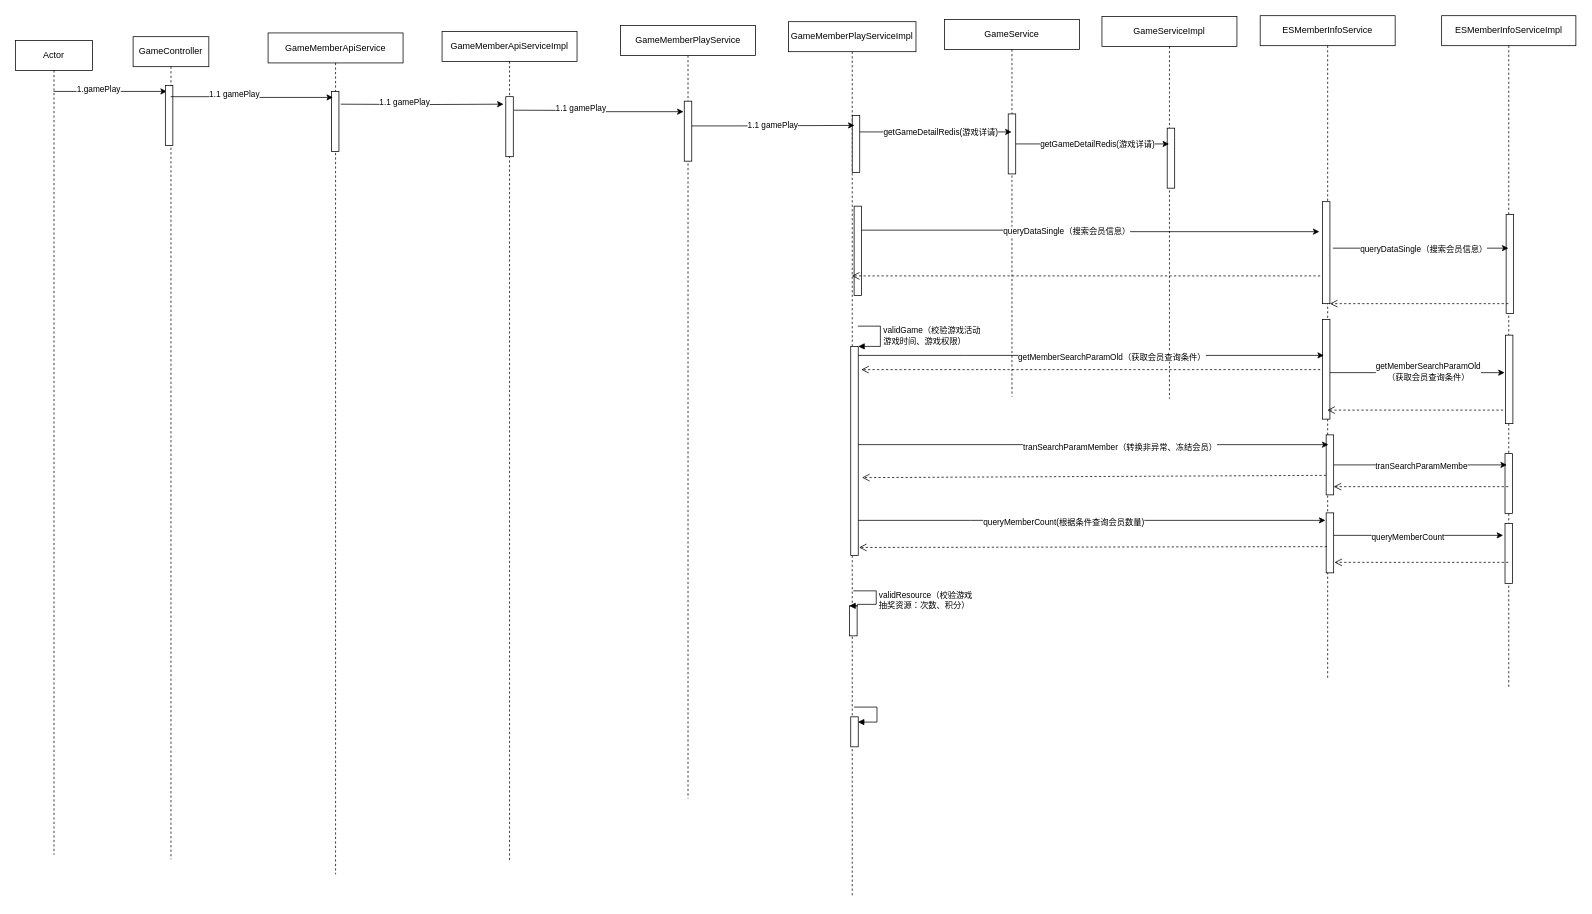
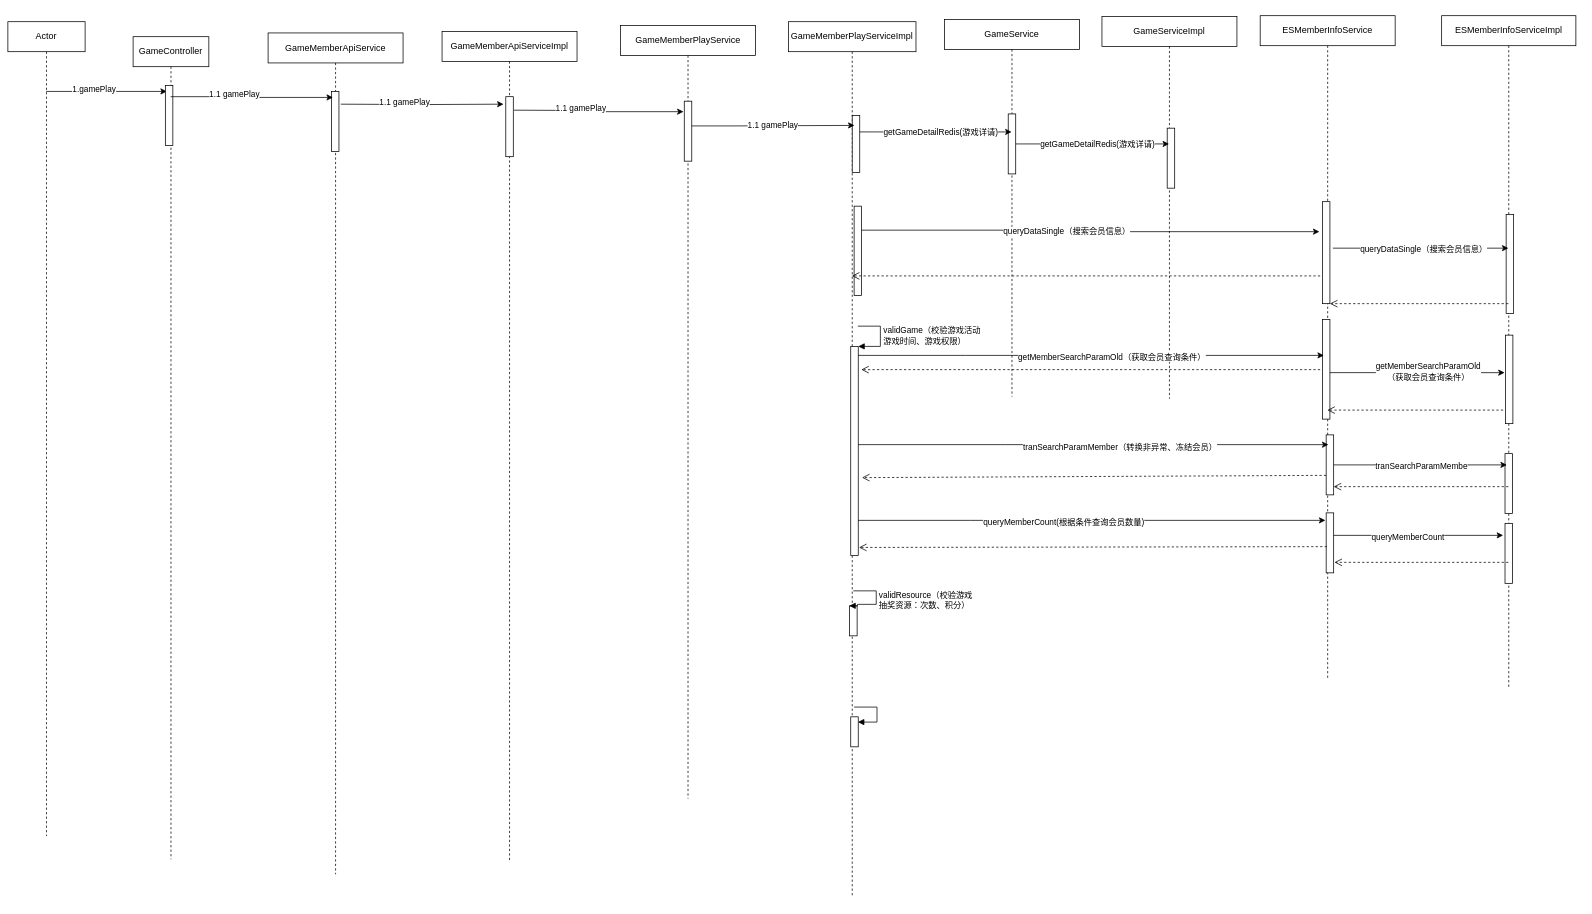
node "Actor": moved (54, 447) -> (47, 429)
